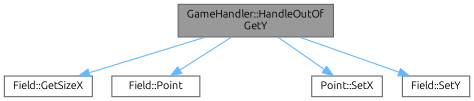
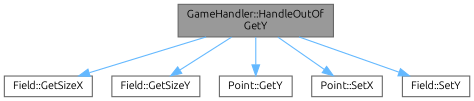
node "Field::Point": label "Field::Point" -> "Field::GetSizeY"
node "Point::GetY": added
